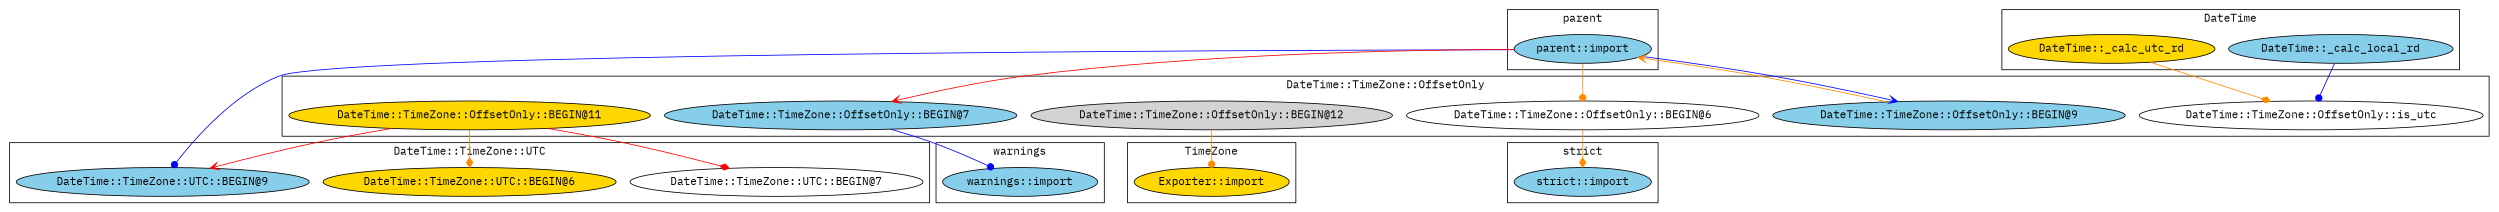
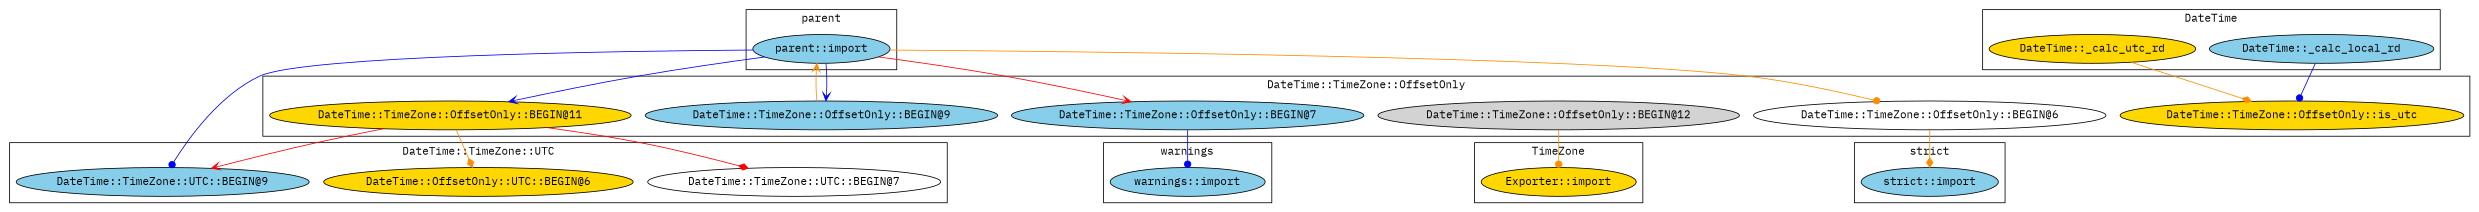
edge "parent::import" -> "DateTime::TimeZone::OffsetOnly::BEGIN@11": added
node "DateTime::TimeZone::OffsetOnly::is_utc": fillcolor white -> gold
node "DateTime::TimeZone::UTC::BEGIN@6": label "DateTime::TimeZone::UTC::BEGIN@6" -> "DateTime::OffsetOnly::UTC::BEGIN@6"
